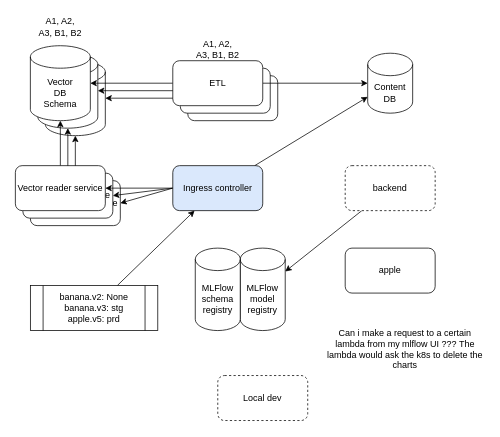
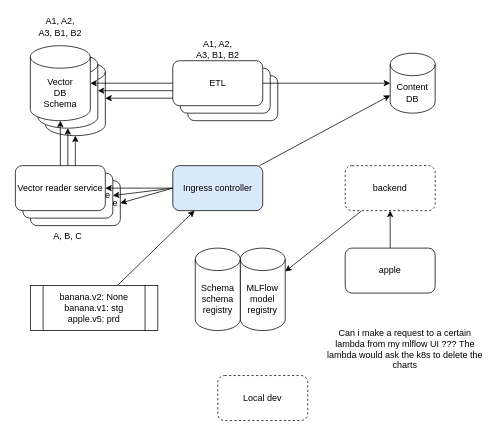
node "Content DB": moved (390, 83) -> (413, 83)
edge "apple" -> "backend": added
node "A, B, C": added
node "MLFlow schema registry": label "MLFlow schema registry" -> "Schema schema registry"
node "banana.v2: None banana.v3: stg apple.v5: prd": label "banana.v2: None banana.v3: stg apple.v5: prd" -> "banana.v2: None banana.v1: stg apple.v5: prd"
